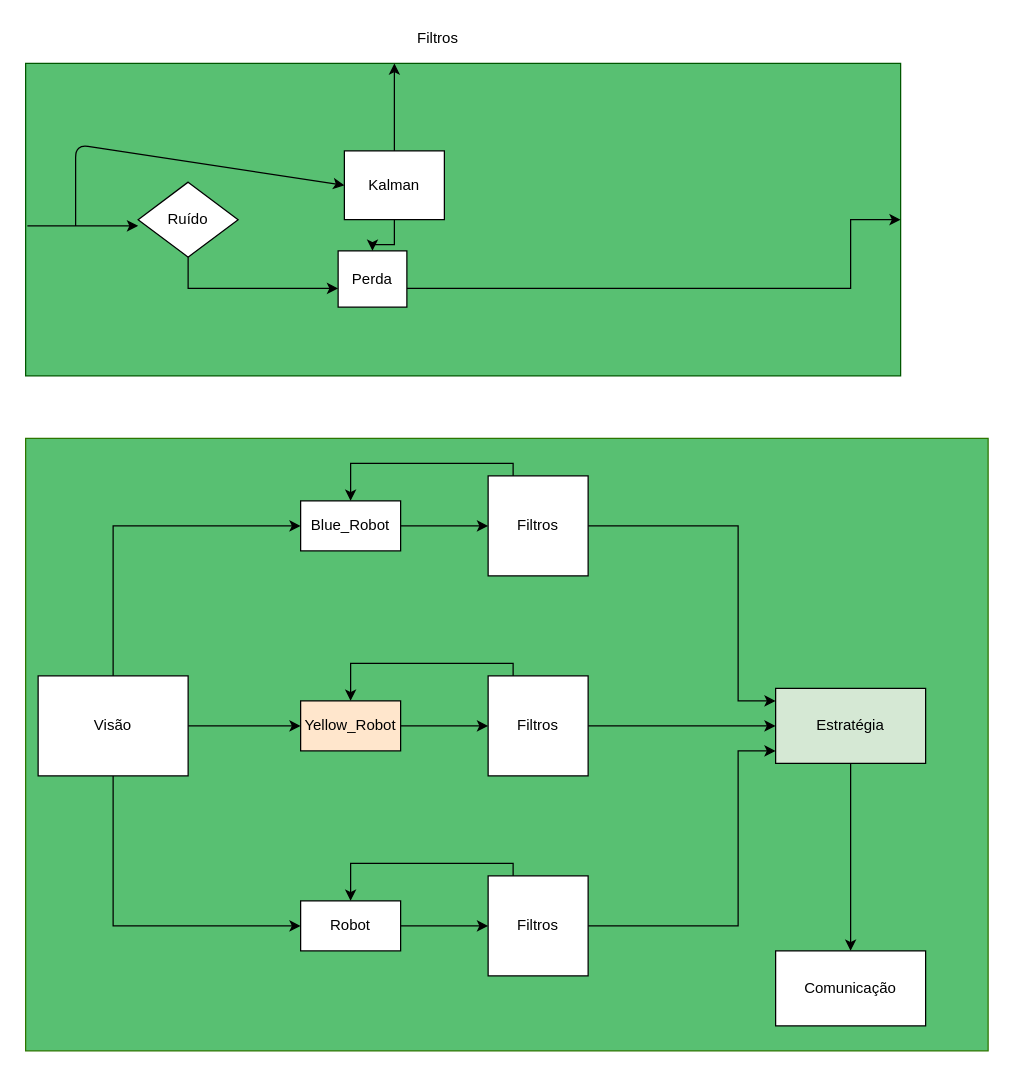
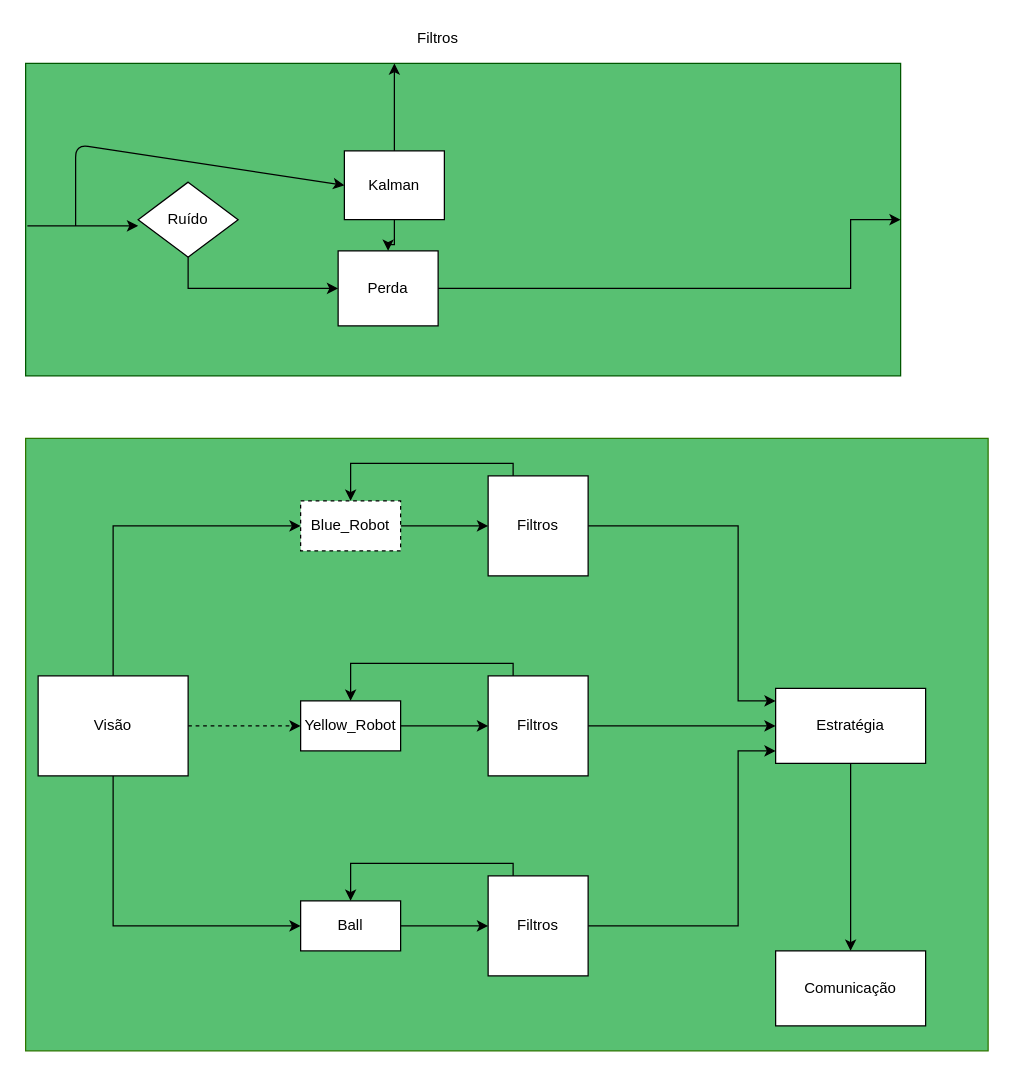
node "Perda": size 69x56 -> 100x75
node "Blue_Robot": style solid -> dashed
edge "Visão" -> "Yellow_Robot": style solid -> dashed
node "Yellow_Robot": fillcolor #ffe6cc -> #ffffff
node "Estratégia": fillcolor #d5e8d4 -> #ffffff
node "Robot": label "Robot" -> "Ball"
